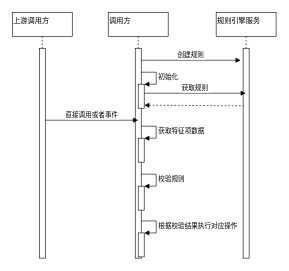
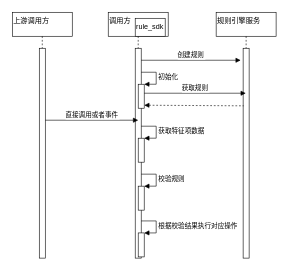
node "rule_sdk": added
